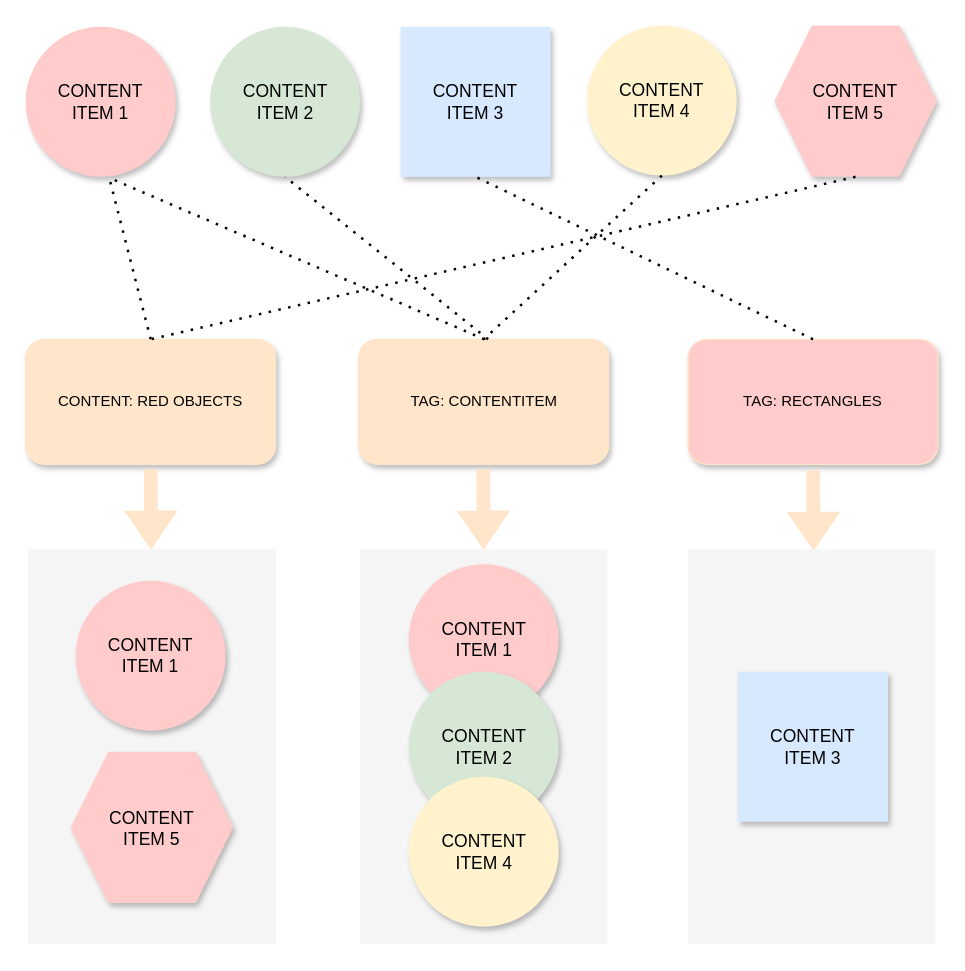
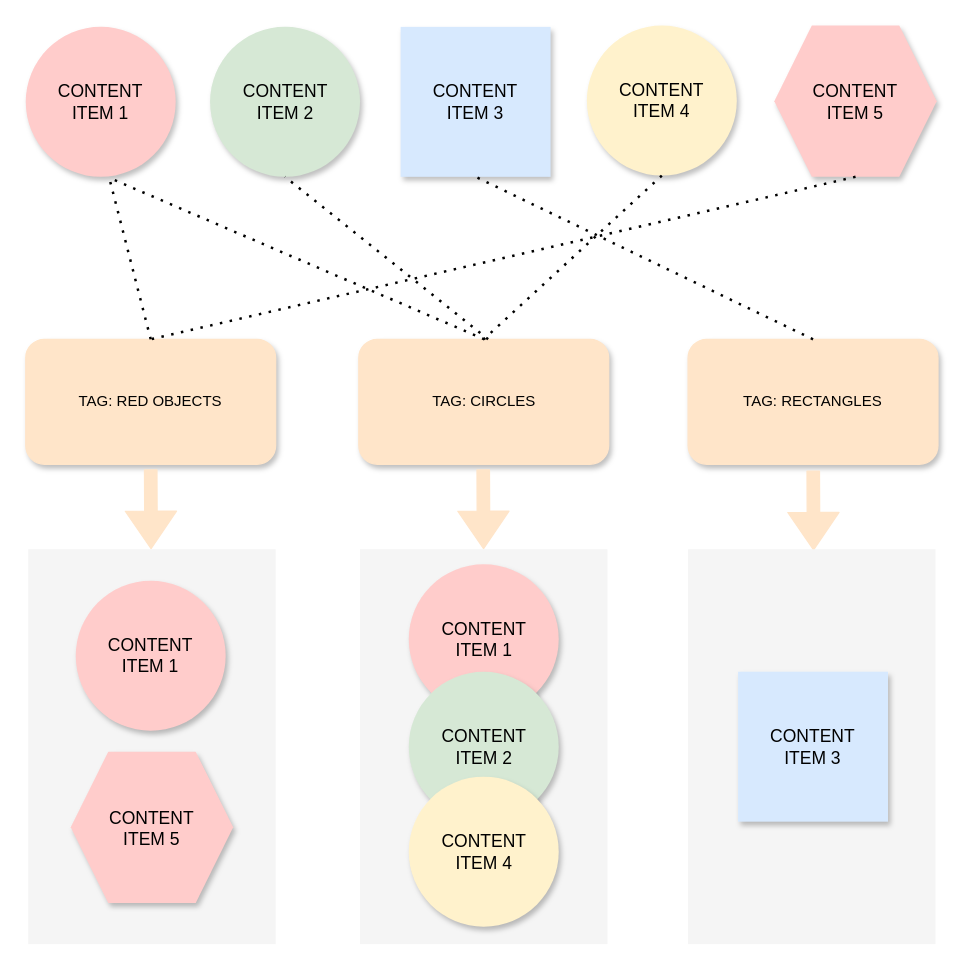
node "CONTENT: RED OBJECTS": label "CONTENT: RED OBJECTS" -> "TAG: RED OBJECTS"
node "TAG: CONTENTITEM": label "TAG: CONTENTITEM" -> "TAG: CIRCLES"
node "TAG: RECTANGLES": fillcolor #ffcccb -> #ffe5c9
